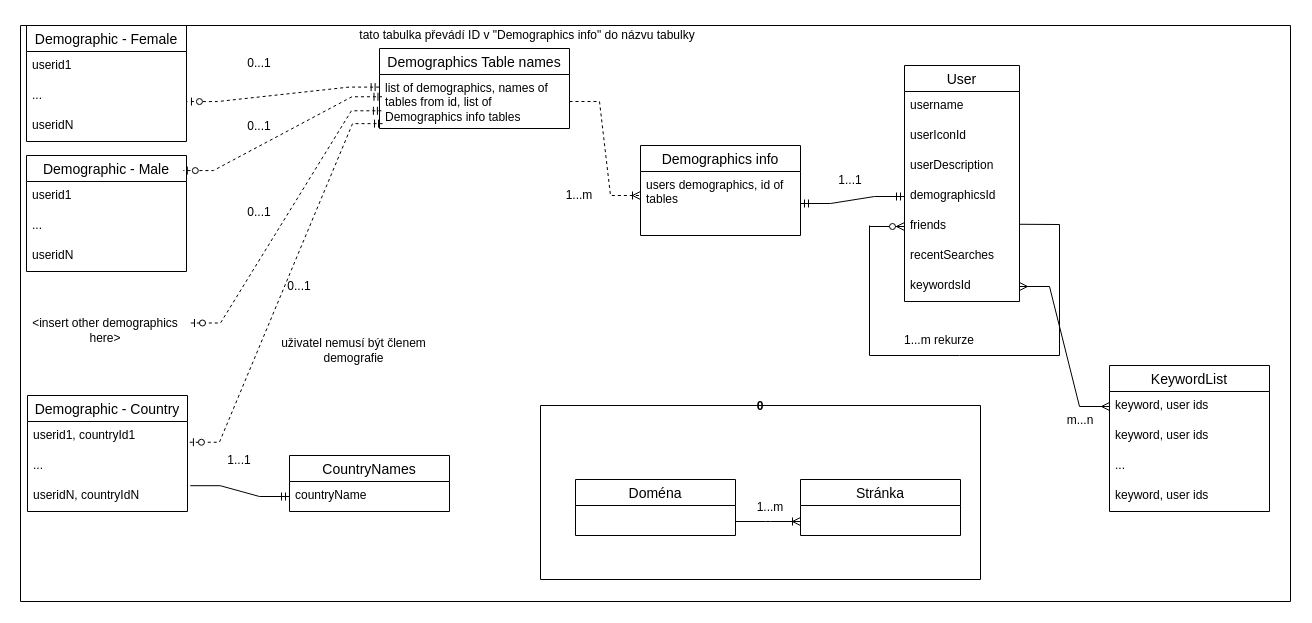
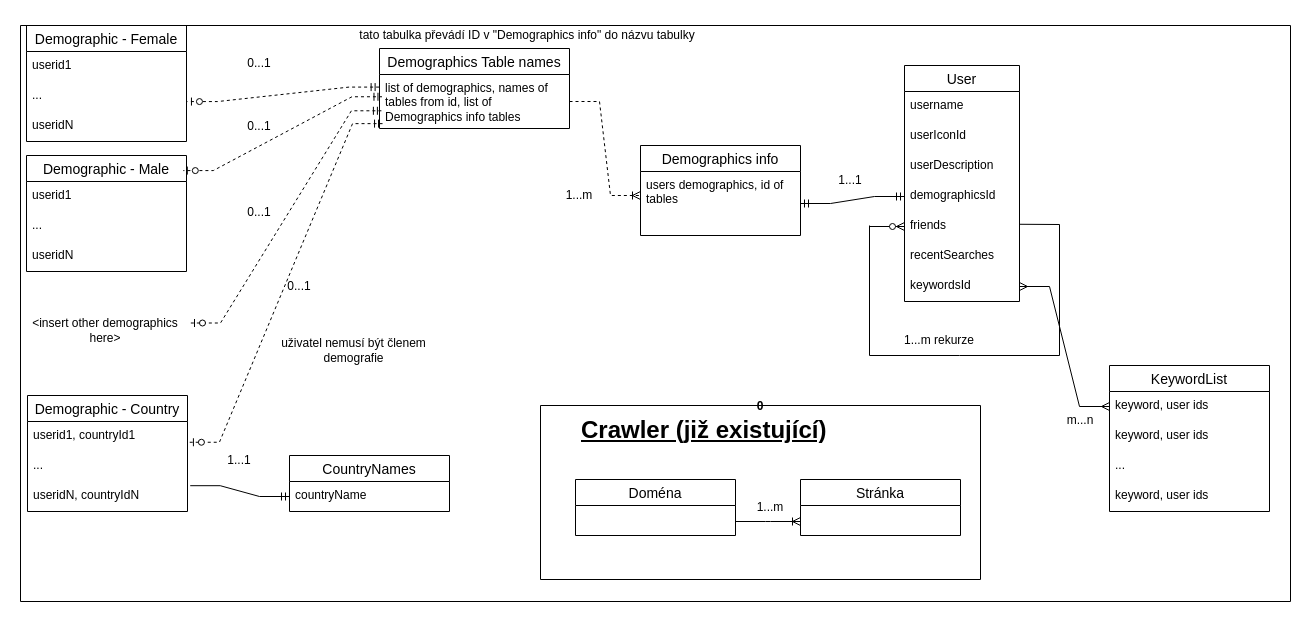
node "Crawler (již existující)": added
